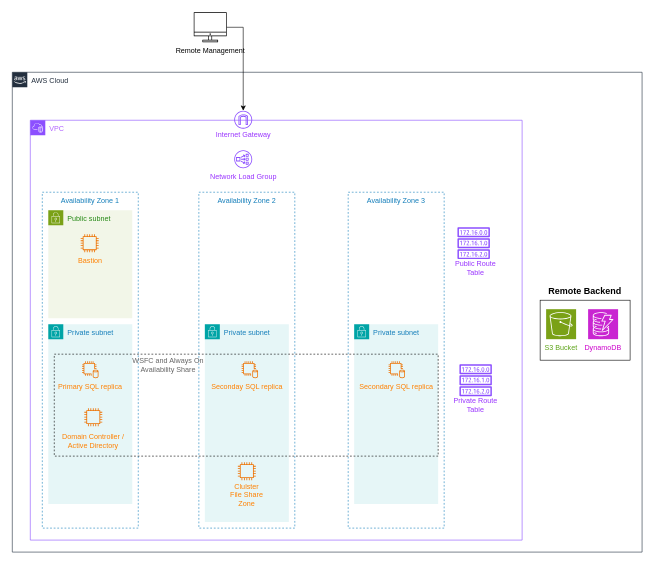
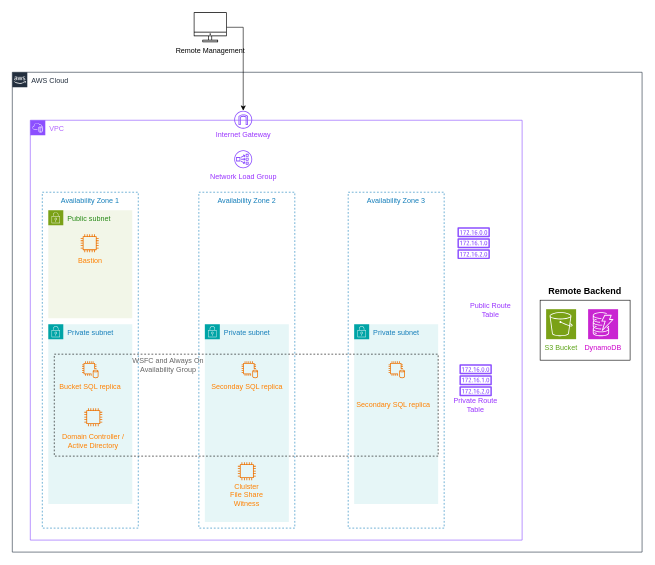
node "Public Route Table": moved (476, 268) -> (491, 310)
node "WSFC and Always On Availability Share": label "WSFC and Always On Availability Share" -> "WSFC and Always On Availability Group"
node "Primary SQL replica": label "Primary SQL replica" -> "Bucket SQL replica"
node "Secondary SQL replica": moved (396, 387) -> (393, 405)
node "Clulster File Share Zone": label "Clulster File Share Zone" -> "Clulster File Share Witness"
